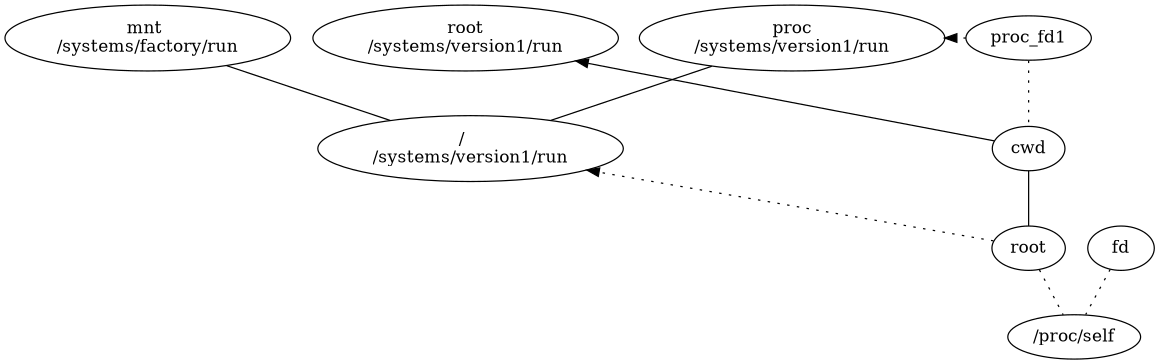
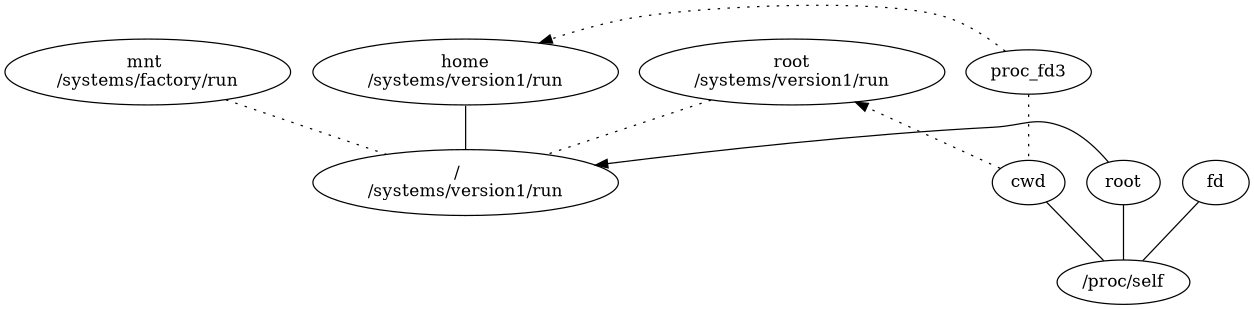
node "proc /systems/version1/run": label "proc /systems/version1/run" -> "home /systems/version1/run"
node "proc_fd1": label "proc_fd1" -> "proc_fd3"
edge "mnt /systems/factory/run" -- "/ /systems/version1/run": style solid -> dotted
edge "cwd" -> "root /systems/version1/run": style solid -> dotted
edge "root /systems/version1/run" -- "/ /systems/version1/run": added
edge "cwd" -- "root": now "cwd" -- "/proc/self"
edge "root" -> "/ /systems/version1/run": style dotted -> solid
edge "root" -- "/proc/self": style dotted -> solid
edge "fd" -- "/proc/self": style dotted -> solid
